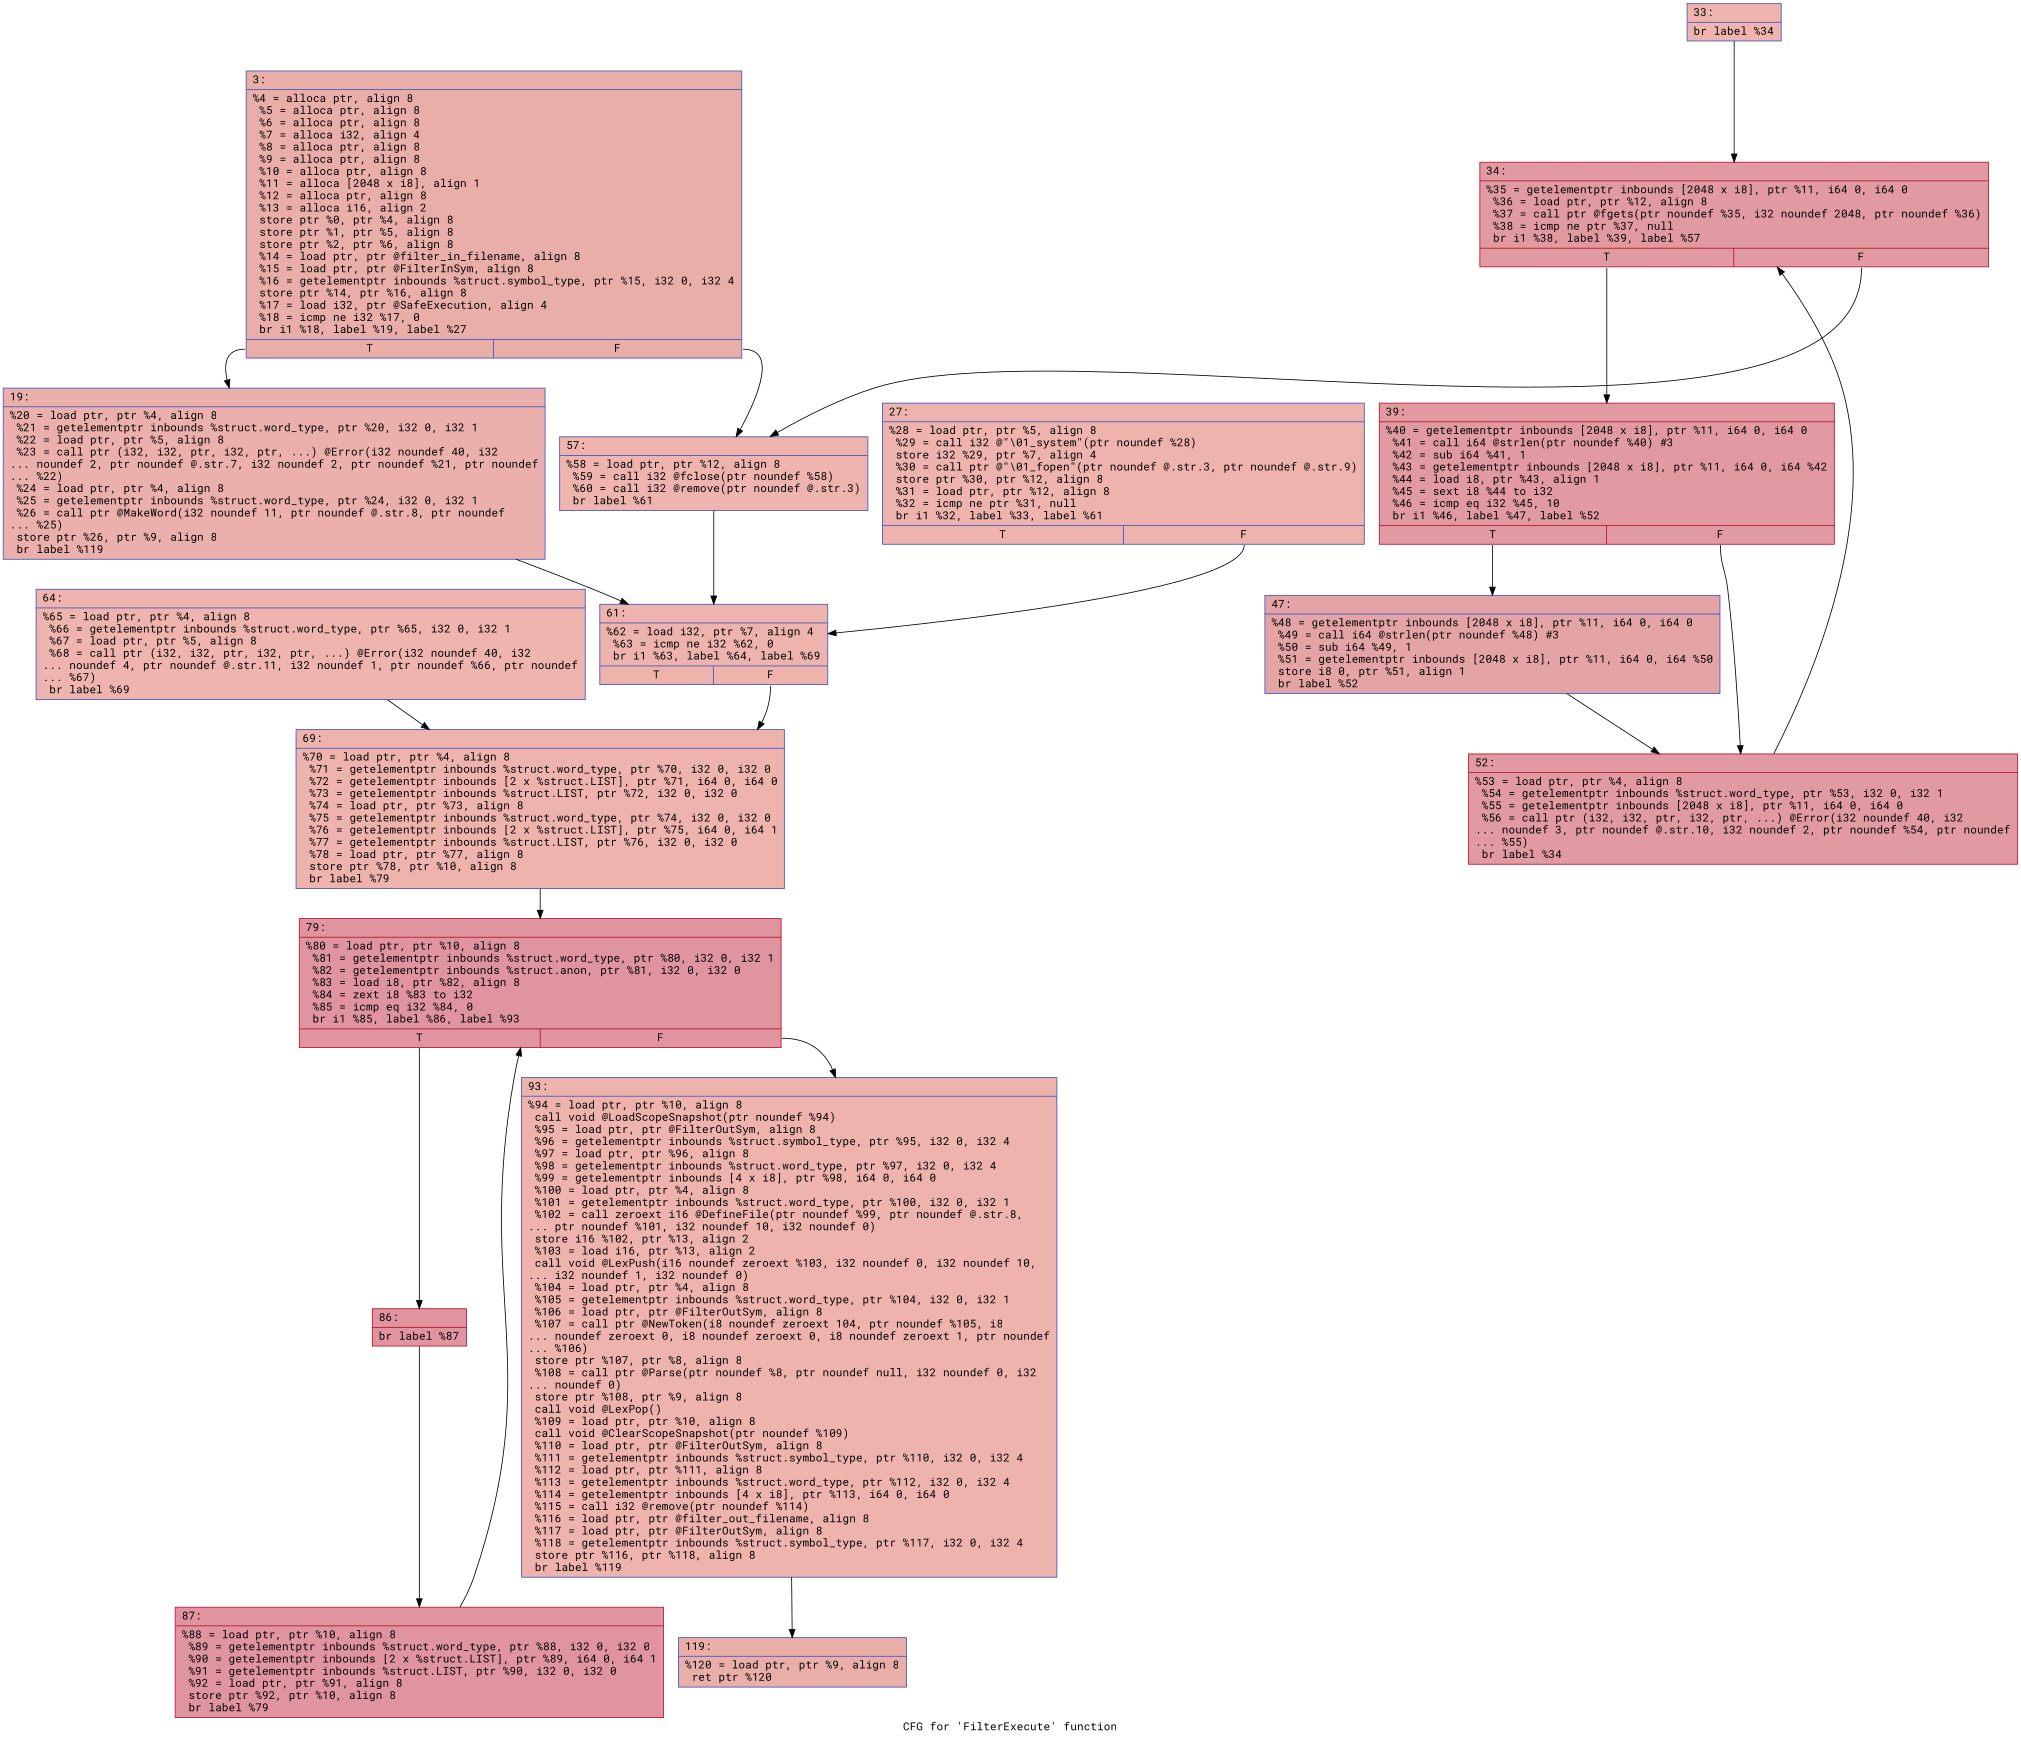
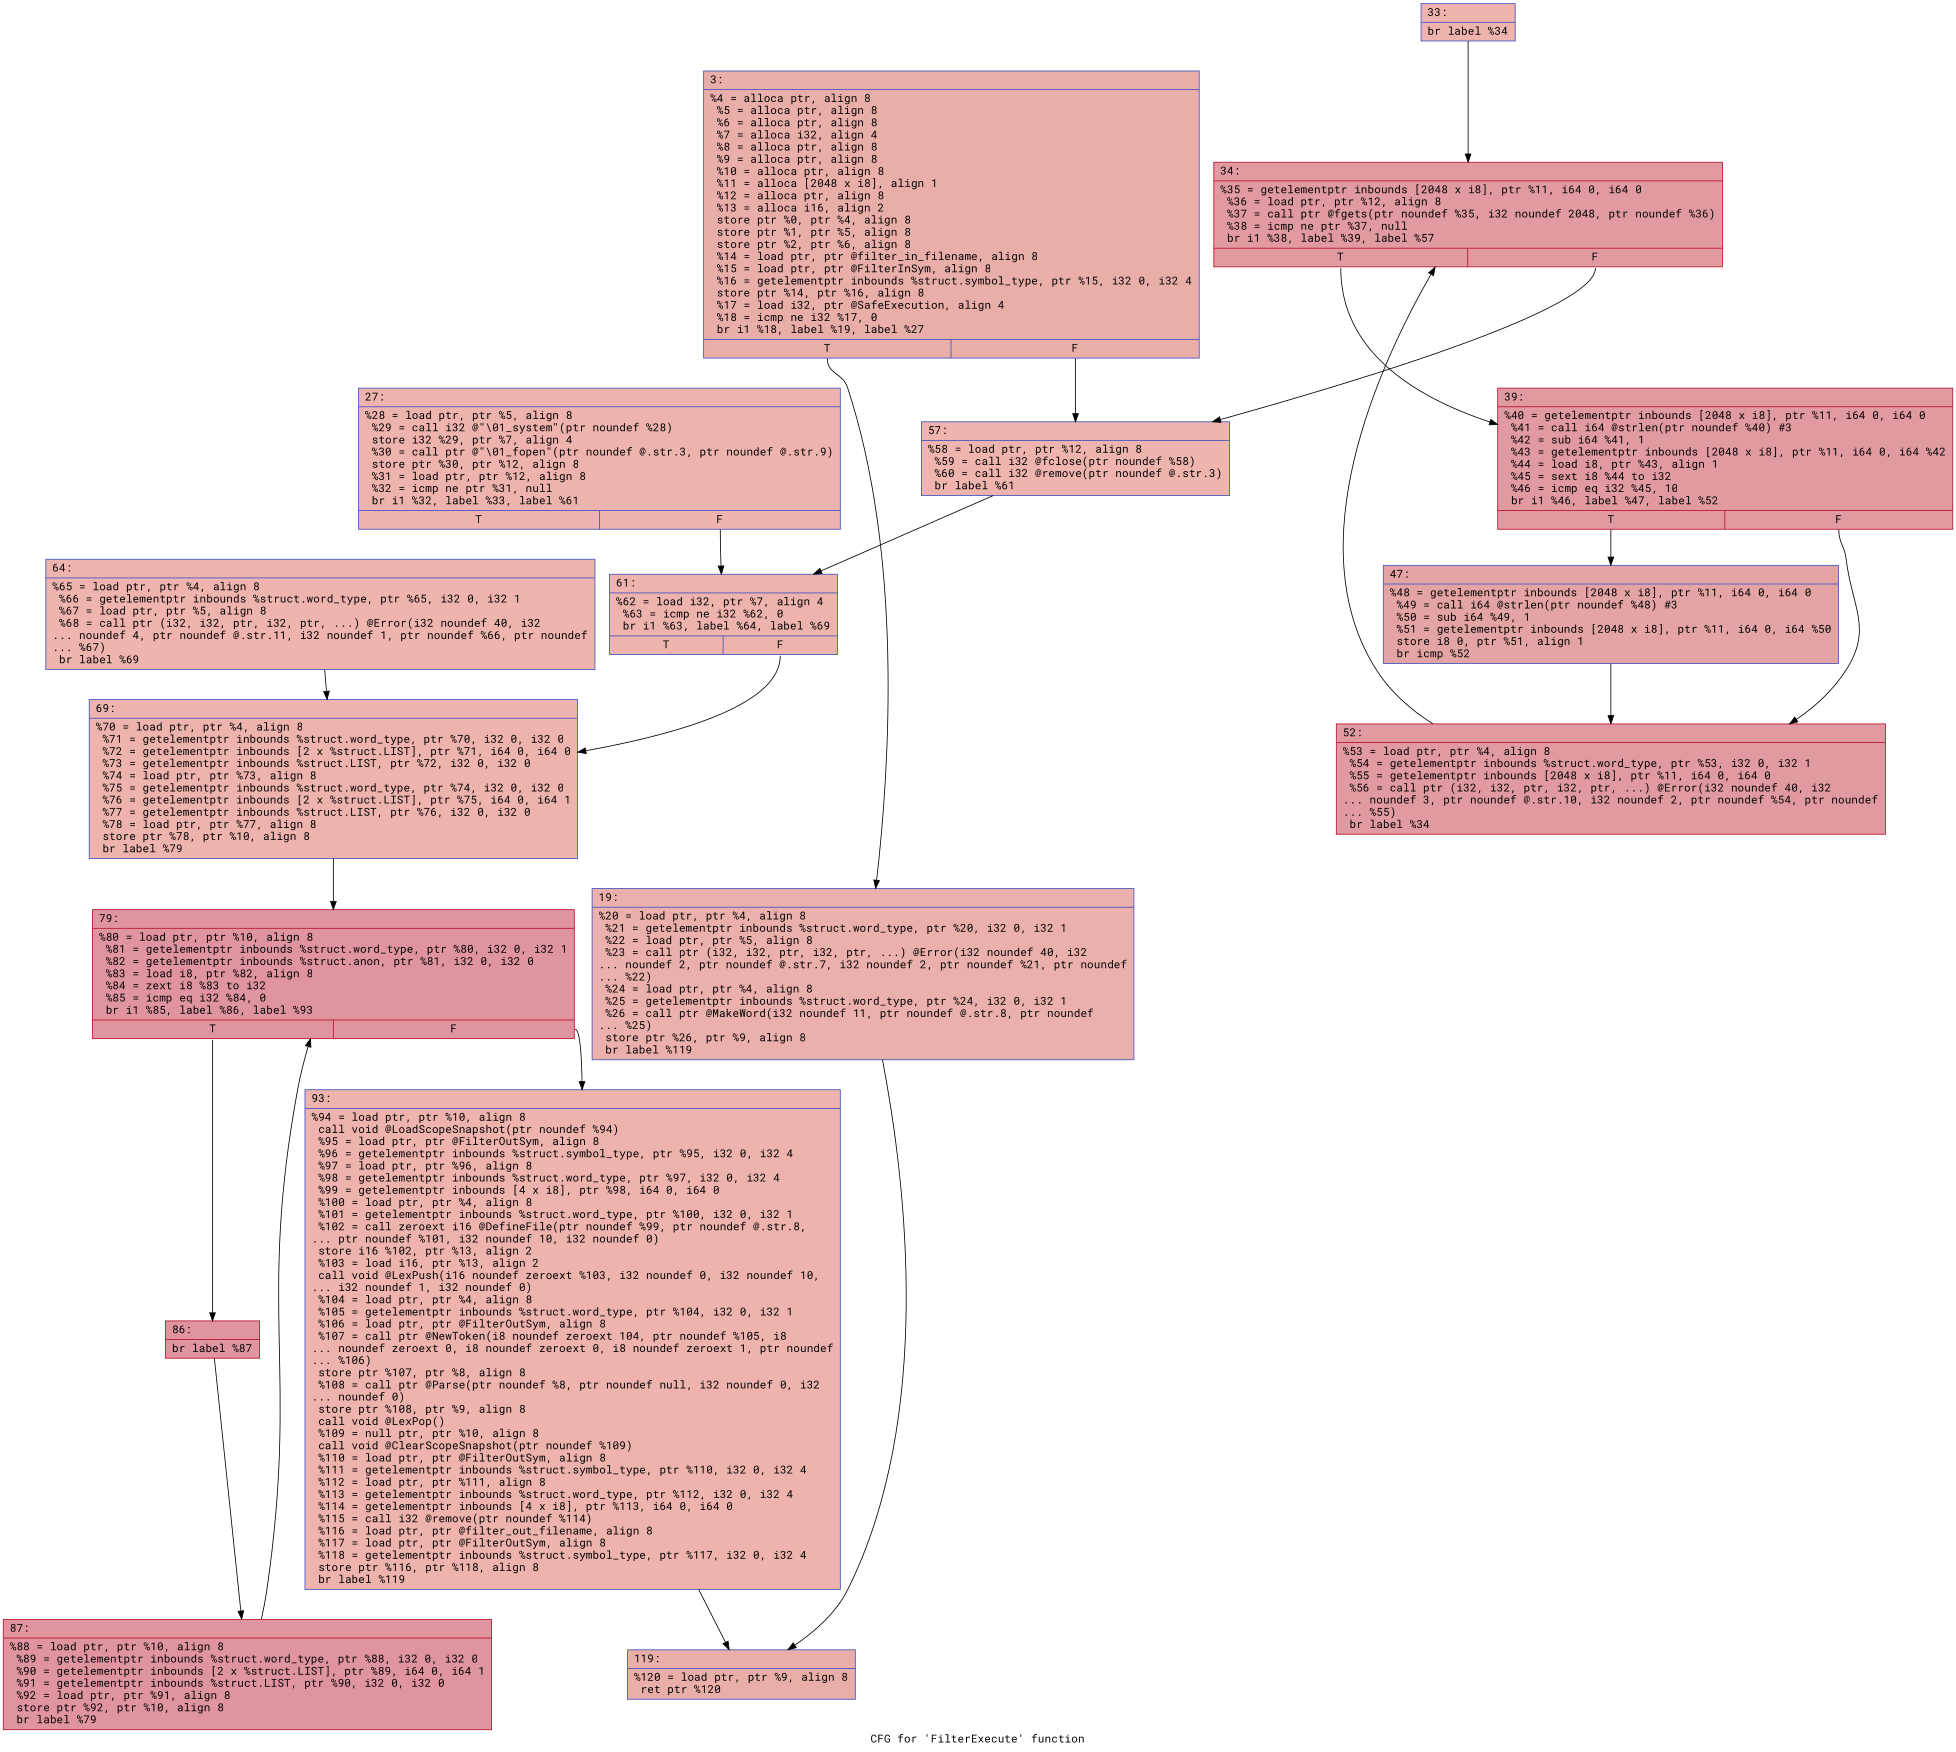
edge "19:" -> "61:": now "19:" -> "119:"
node "47:": text "br label %52" -> "br icmp %52"
node "93:": text "%109 = load ptr, ptr %10, align 8" -> "%109 = null ptr, ptr %10, align 8"
